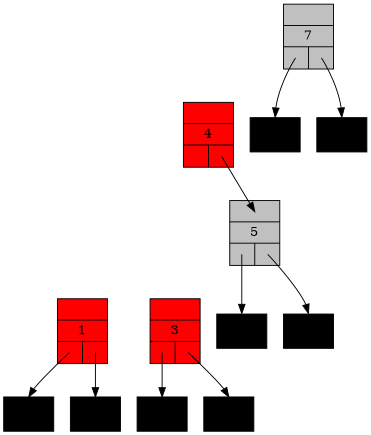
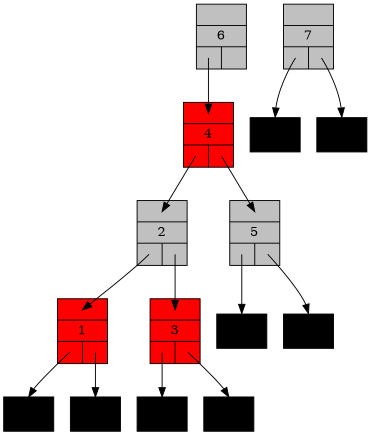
node "6": added
node "2": added
